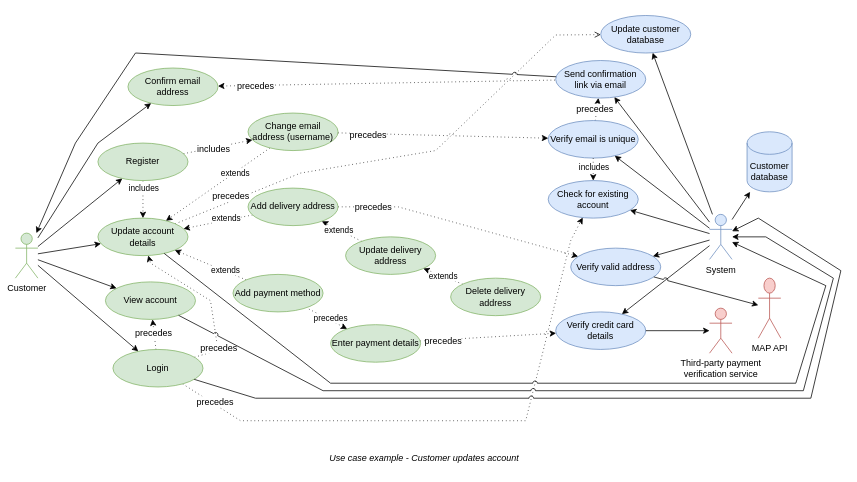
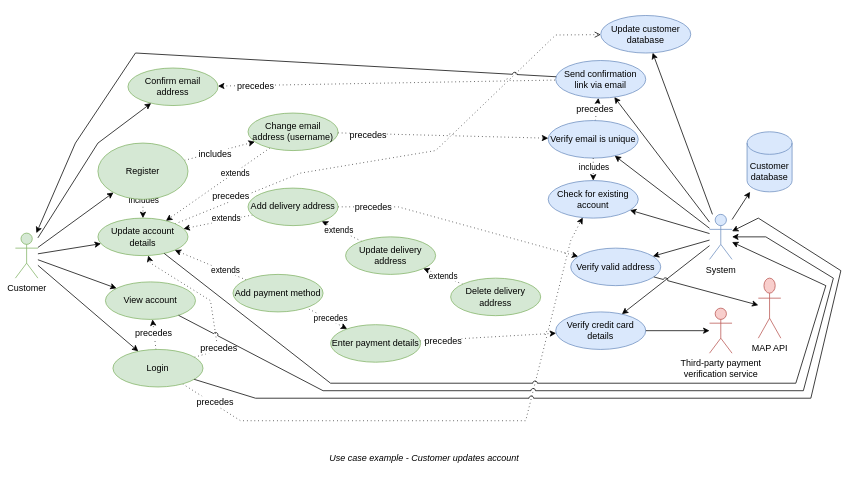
node "Register": size 90x38 -> 90x56
